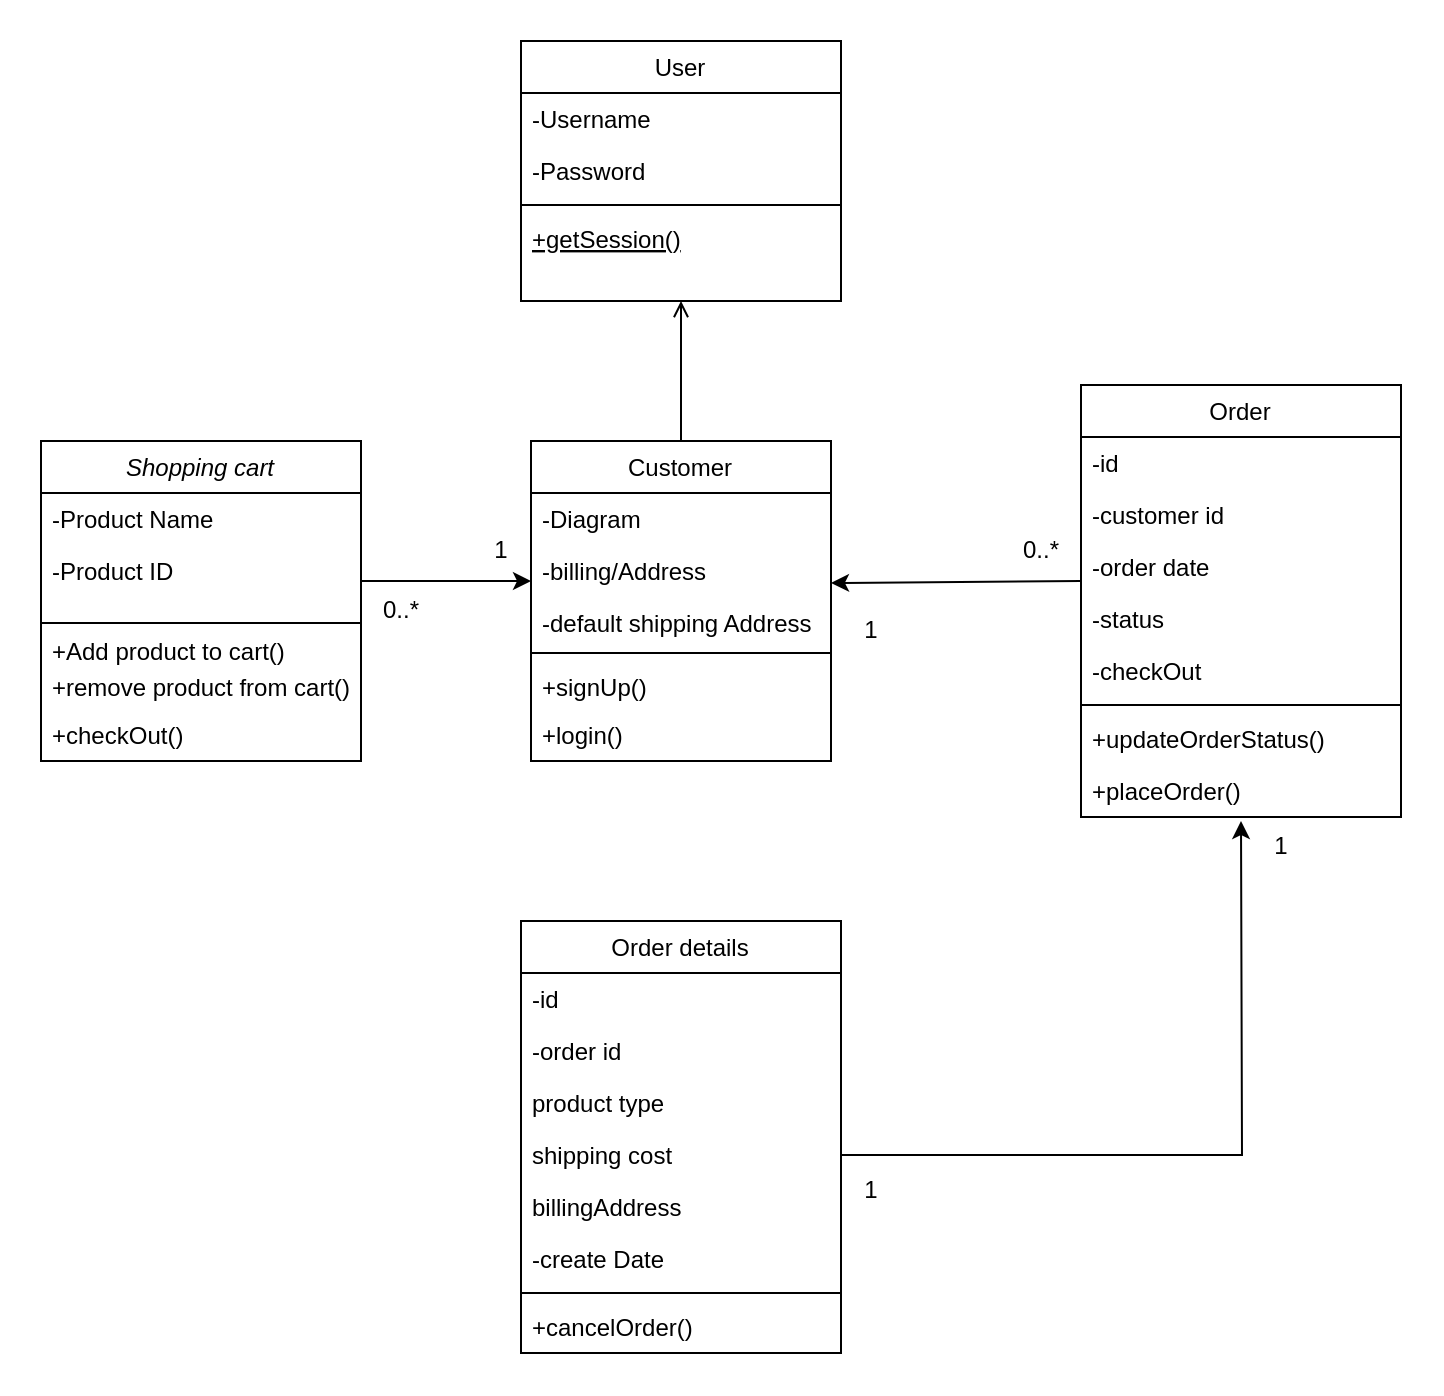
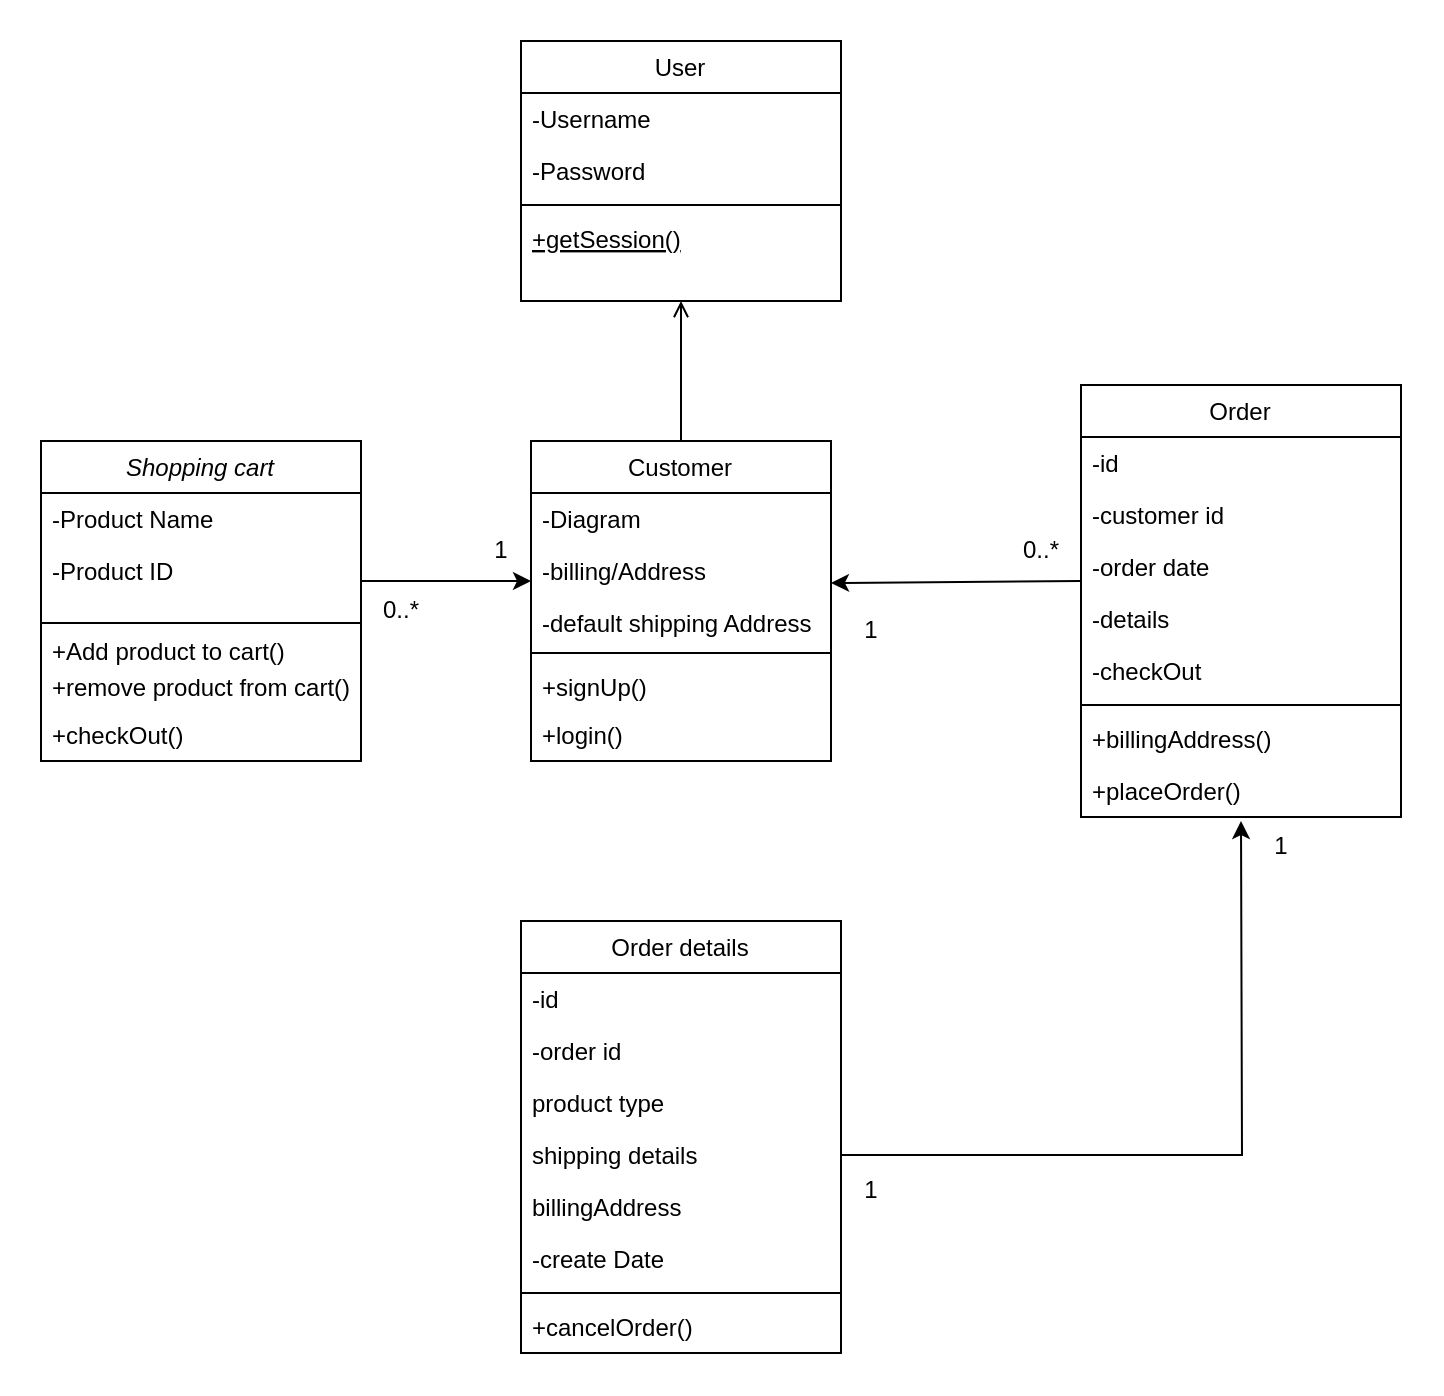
node "-status": label "-status" -> "-details"
node "+updateOrderStatus()": label "+updateOrderStatus()" -> "+billingAddress()"
node "shipping cost": label "shipping cost" -> "shipping details"
